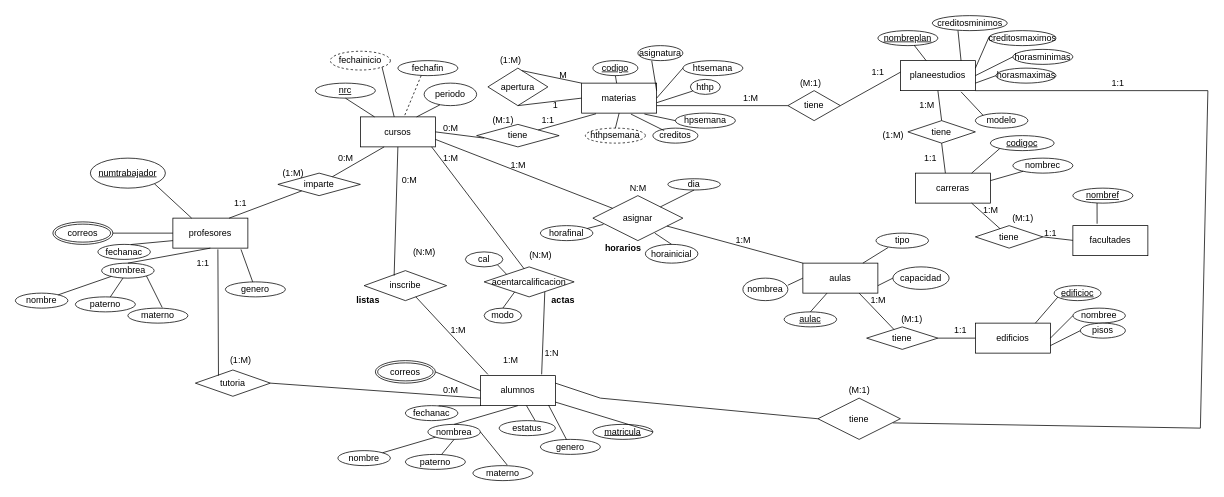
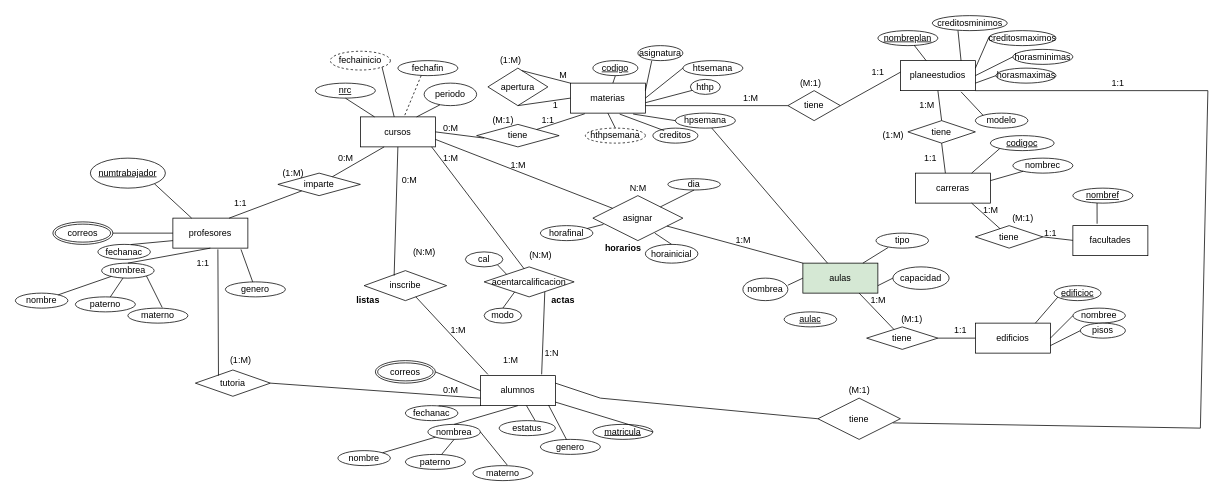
node "materias": moved (619, 98) -> (608, 98)
node "aulas": fillcolor #ffffff -> #d5e8d4
edge "aulas" -- "aulac": now "aulas" -- "hpsemana"
